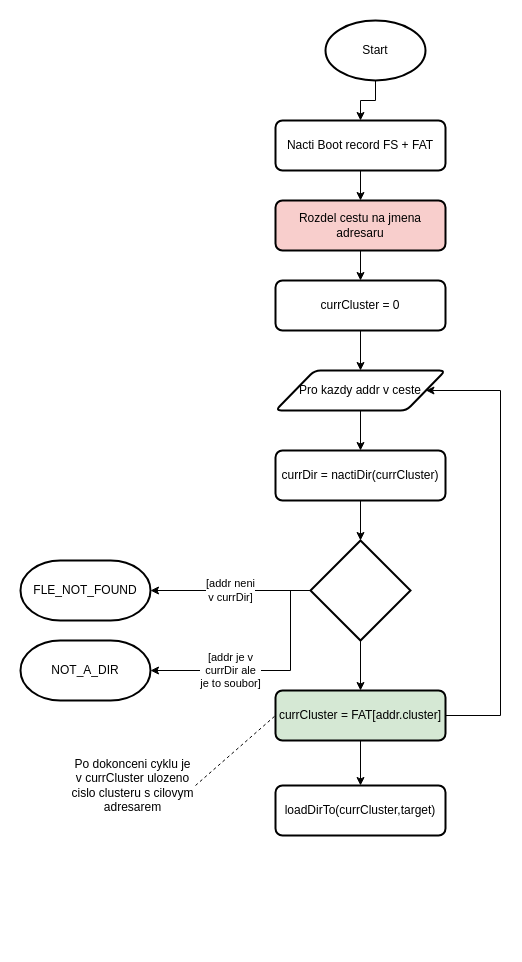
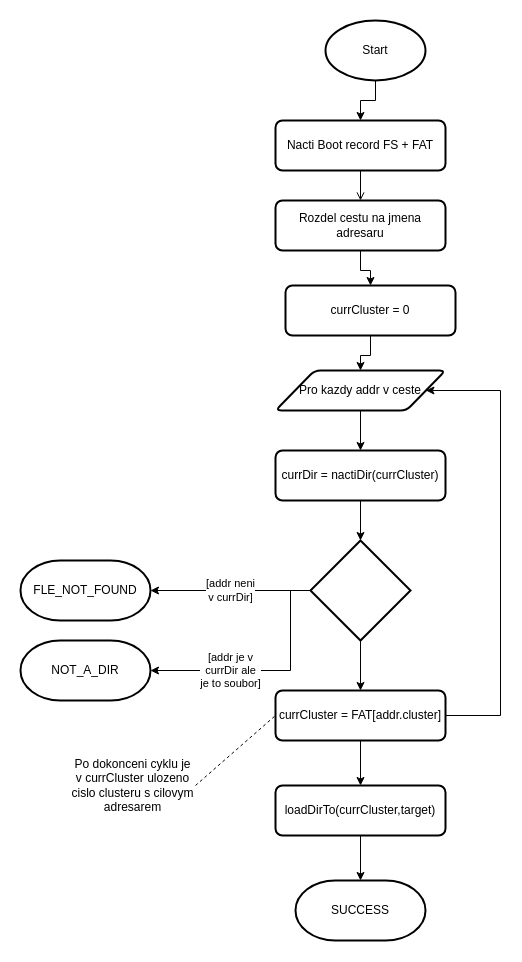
edge "Nacti Boot record FS + FAT" -> "Rozdel cestu na jmena adresaru": arrowhead classic -> open
node "Rozdel cestu na jmena adresaru": fillcolor #f8cecc -> #ffffff
node "currCluster = 0": moved (361, 306) -> (371, 311)
node "currCluster = FAT[addr.cluster]": fillcolor #d5e8d4 -> #ffffff
edge "loadDirTo(currCluster,target)" -> "SUCCESS": added
node "SUCCESS": added
